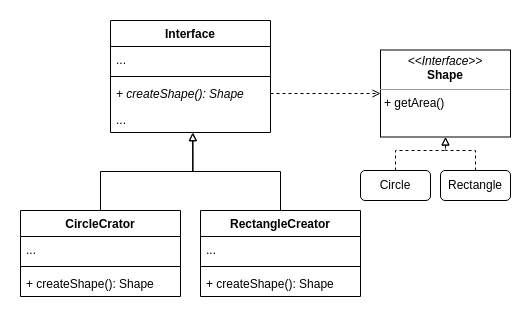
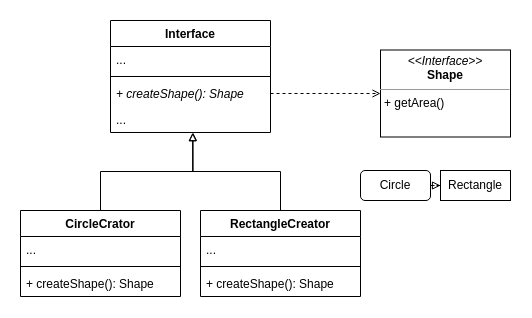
edge "Circle" -> "<<Interface>> Shape + getArea()": now "Circle" -> "Rectangle"
edge "Rectangle" -> "<<Interface>> Shape + getArea()": removed
node "Rectangle": shape rounded rectangle -> rectangle
